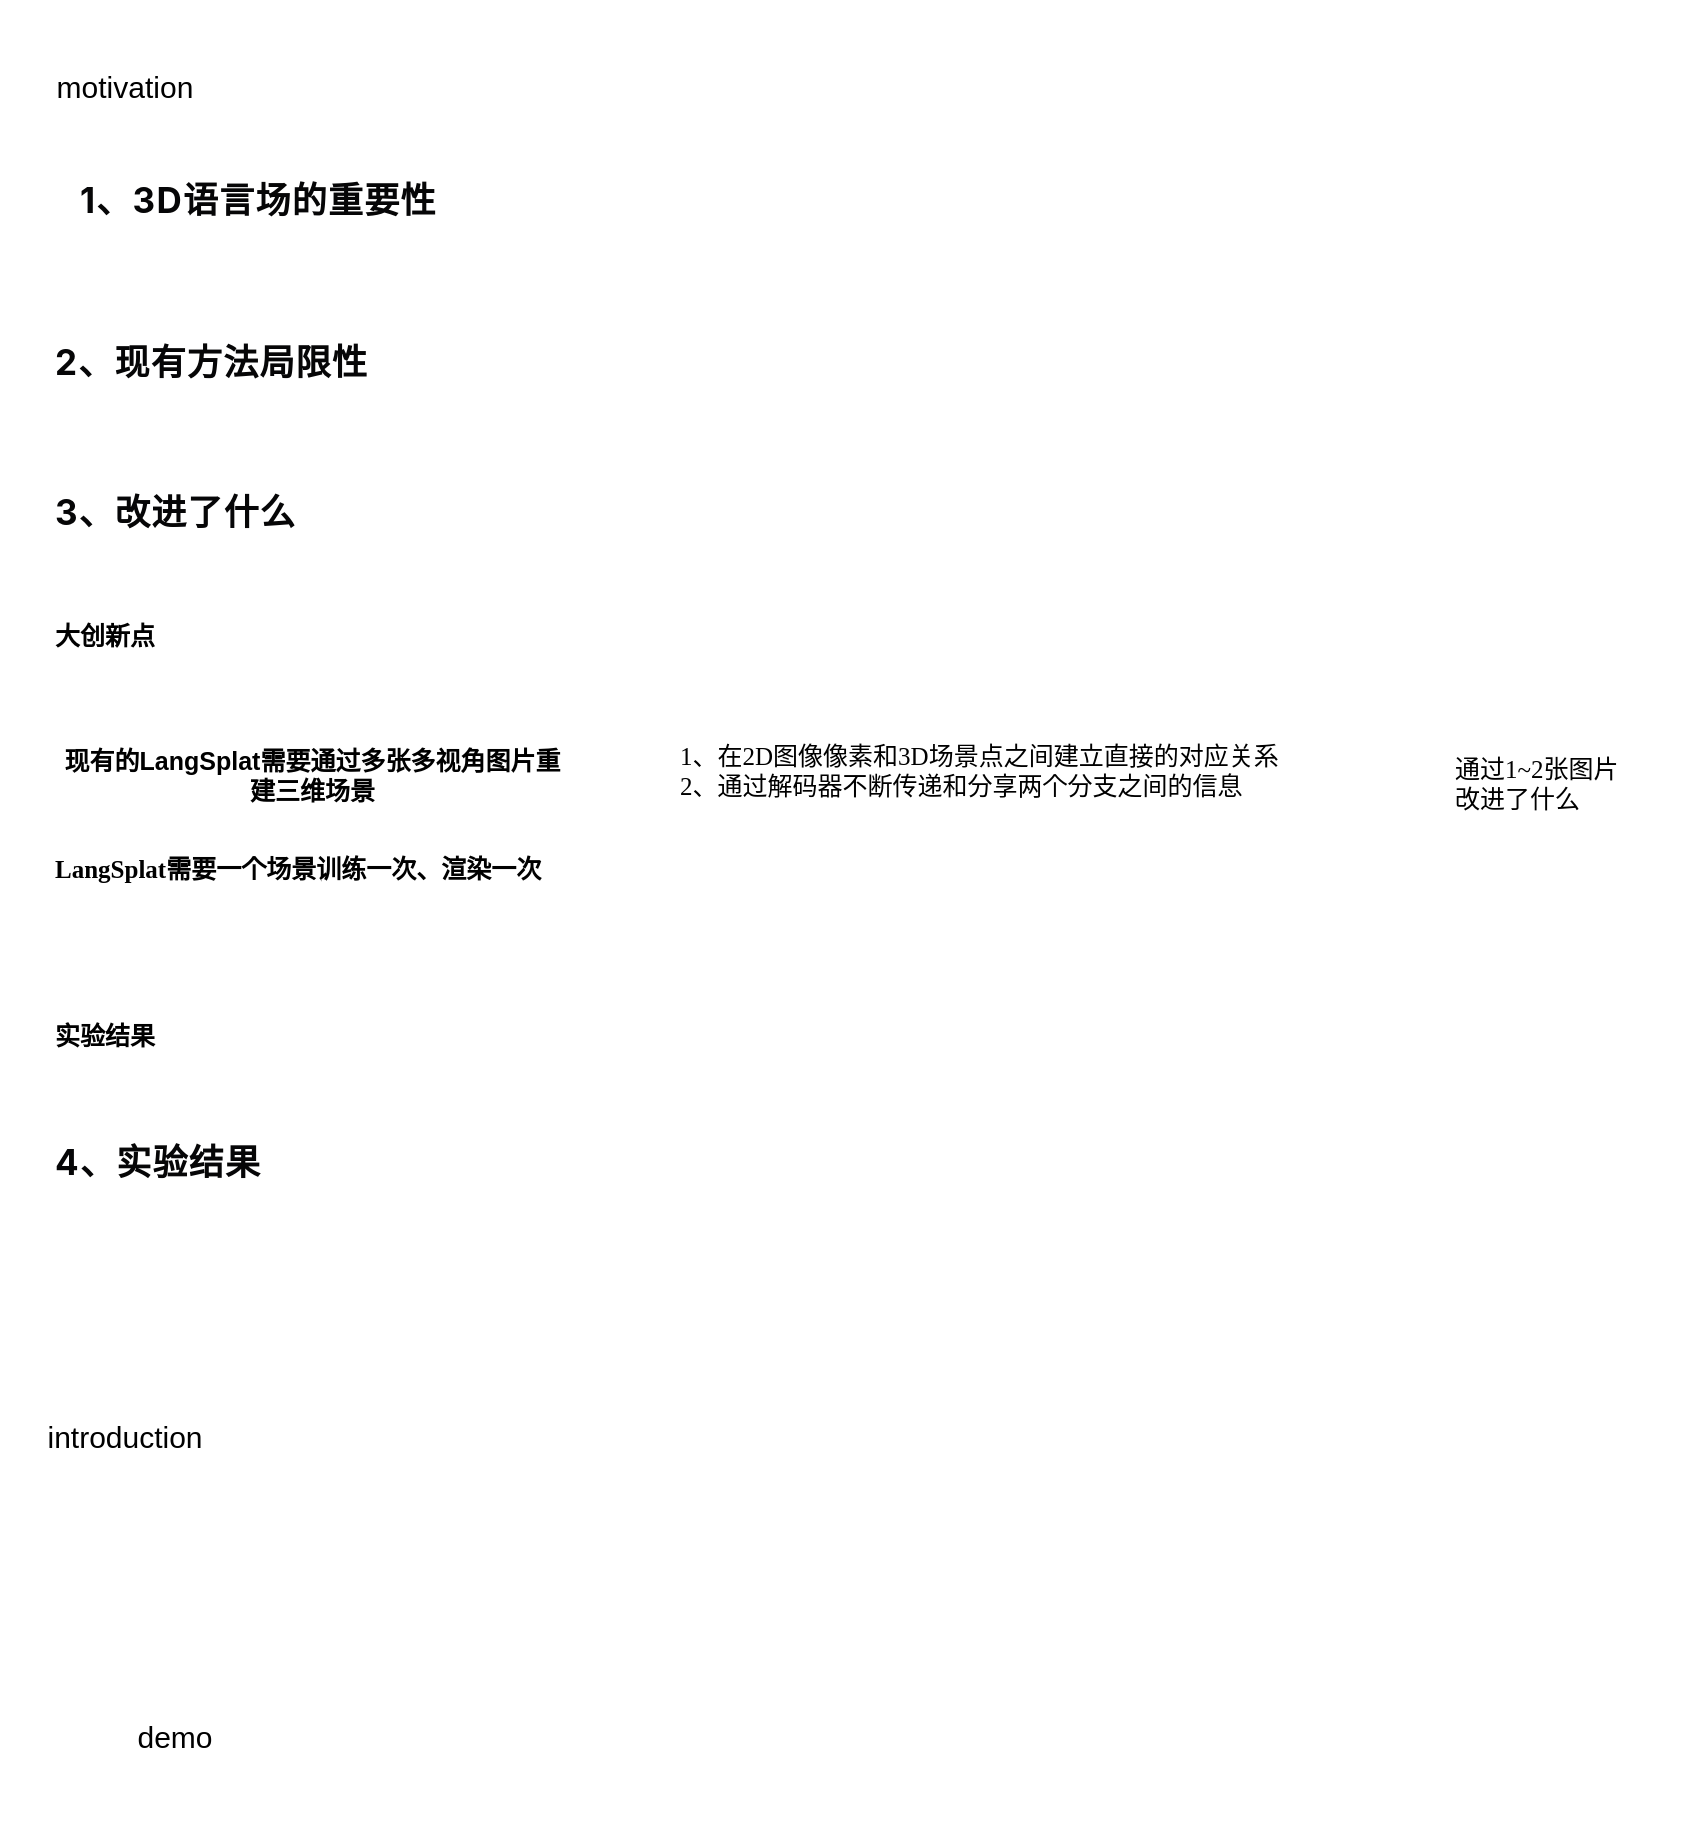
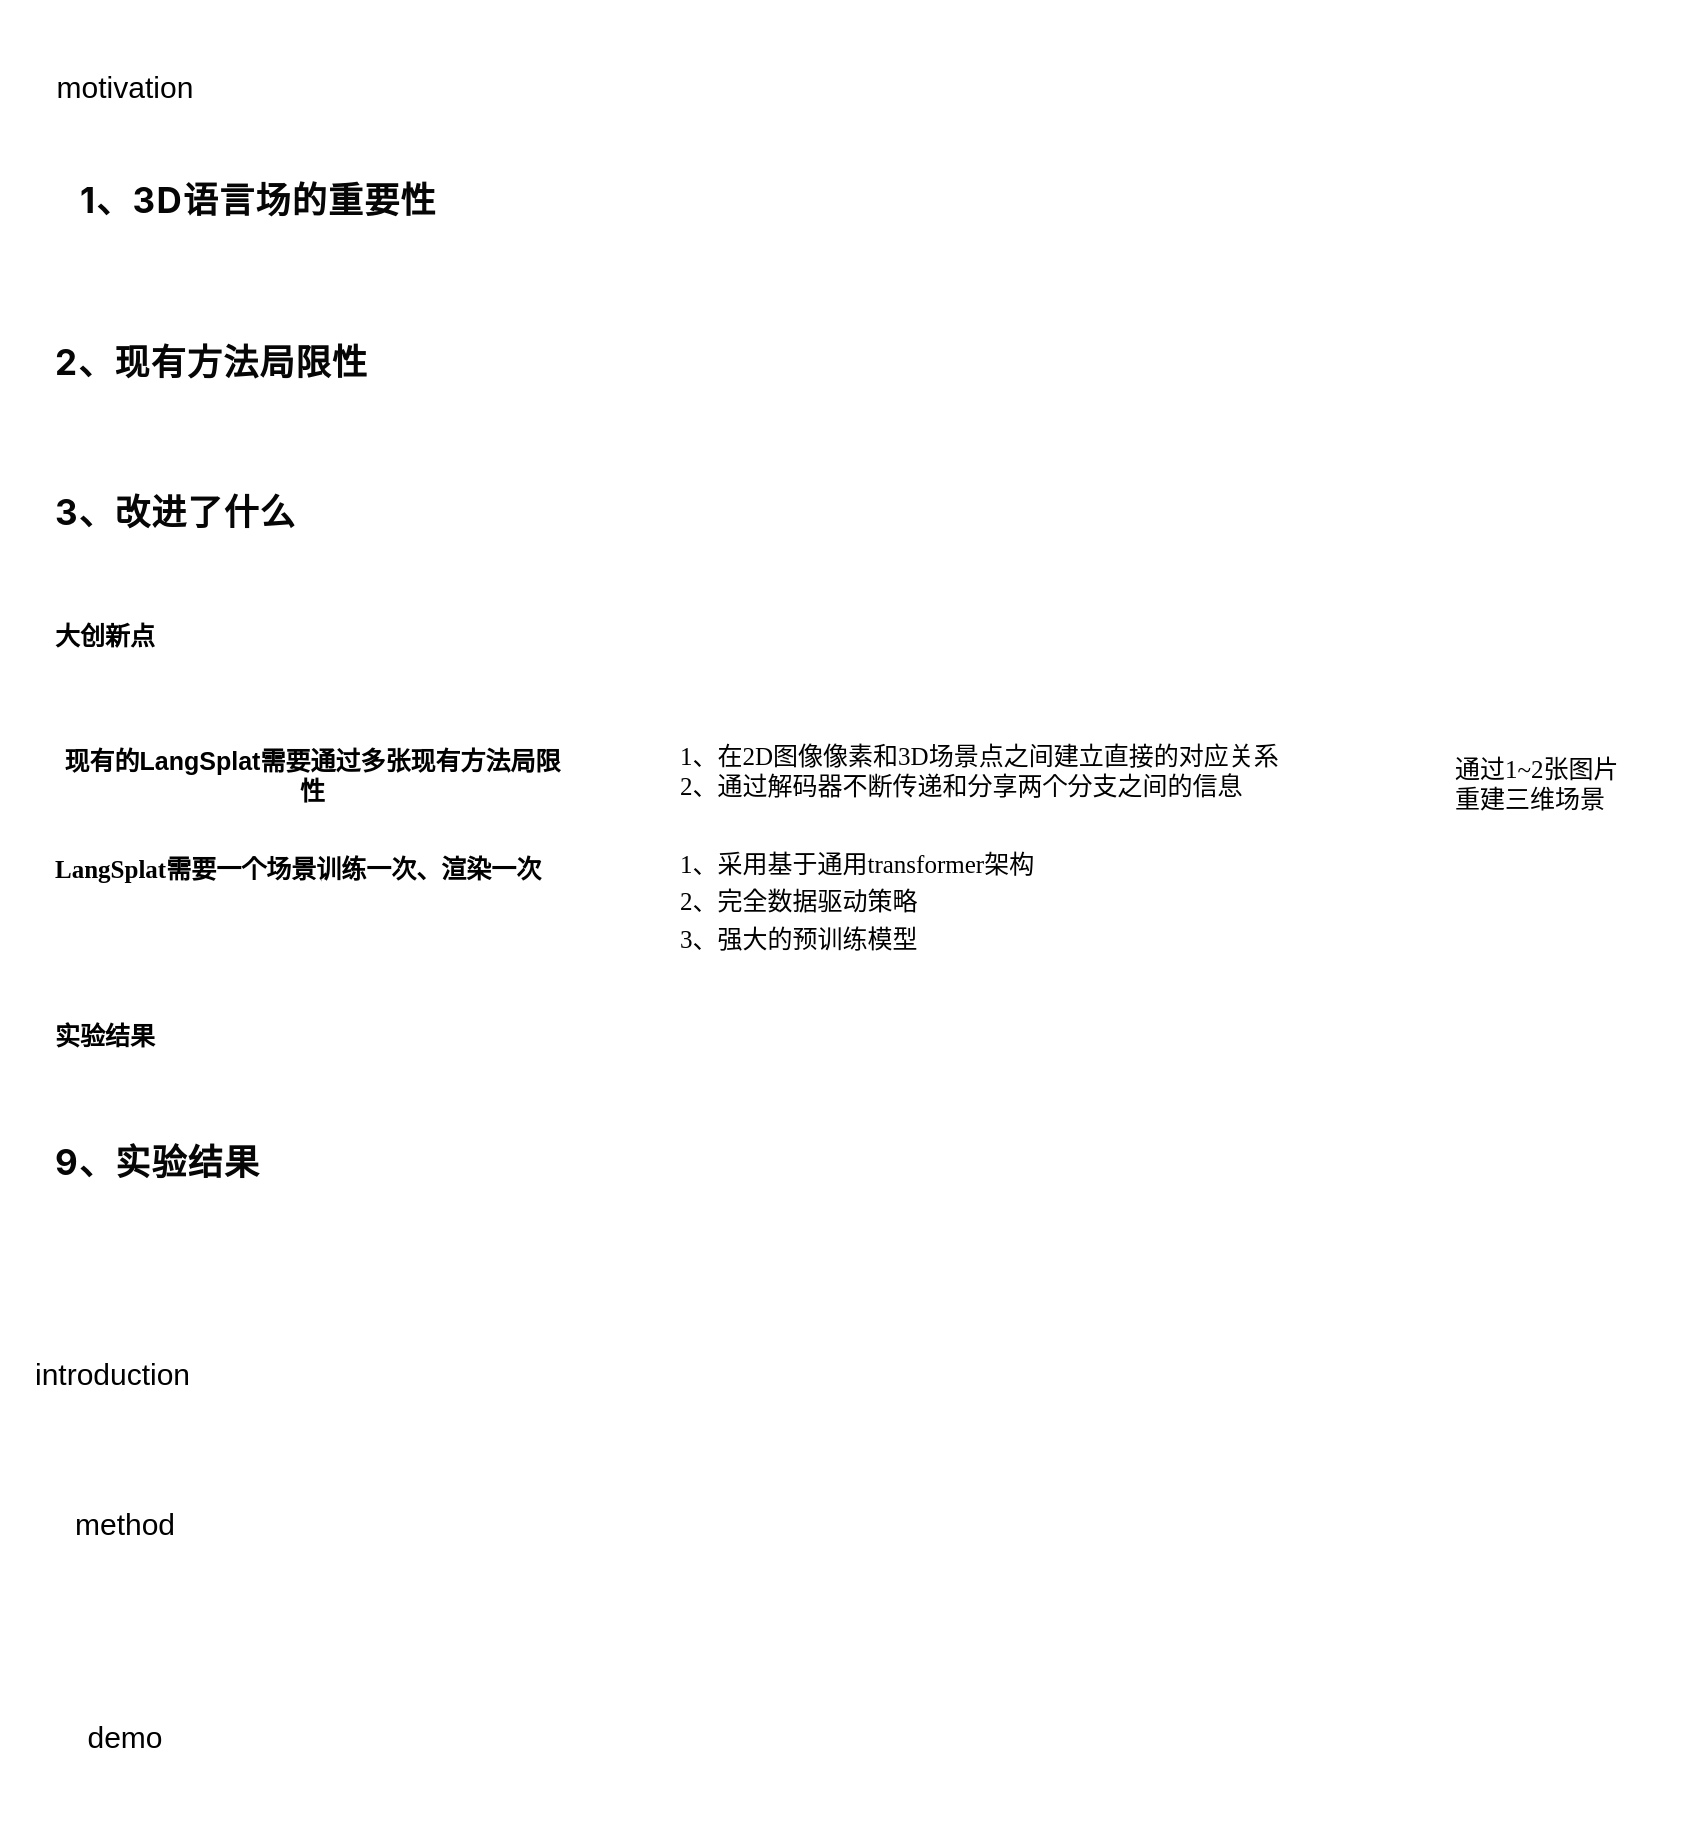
node "现有的LangSplat需要通过多张多视角图片重建三维场景": label "现有的LangSplat需要通过多张多视角图片重建三维场景" -> "现有的LangSplat需要通过多张现有方法局限性"
node "通过1~2张图片 改进了什么": label "通过1~2张图片 改进了什么" -> "通过1~2张图片 重建三维场景"
node "1、采用基于通用transformer架构 2、完全数据驱动策略 3、强大的预训练模型": added
node "4、实验结果": label "4、实验结果" -> "9、实验结果"
node "introduction": moved (126, 1439) -> (114, 1376)
node "method": added
node "demo": moved (176, 1739) -> (126, 1739)
